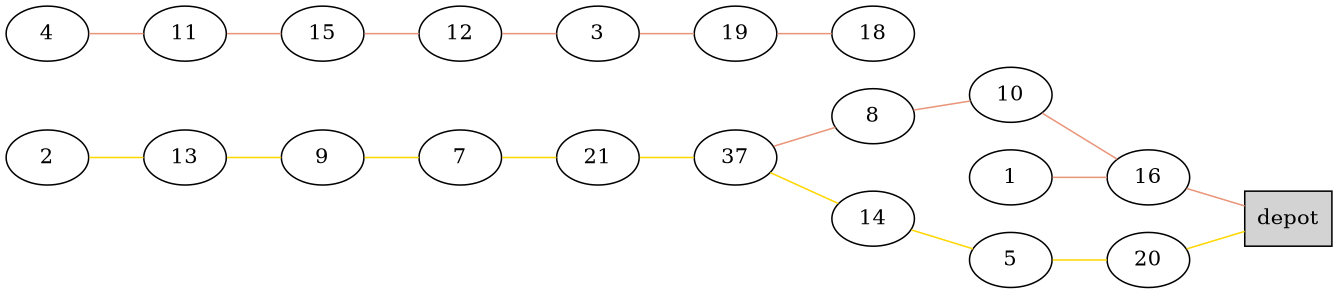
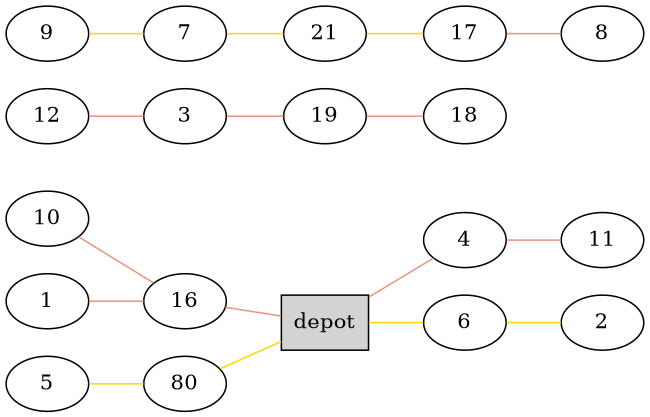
node "15": removed
edge "10" -- "8": removed
node "13": removed
node "37": label "37" -> "17"
node "14": removed
node "20": label "20" -> "80"
edge "4" -- "depot": added
node "6": added
